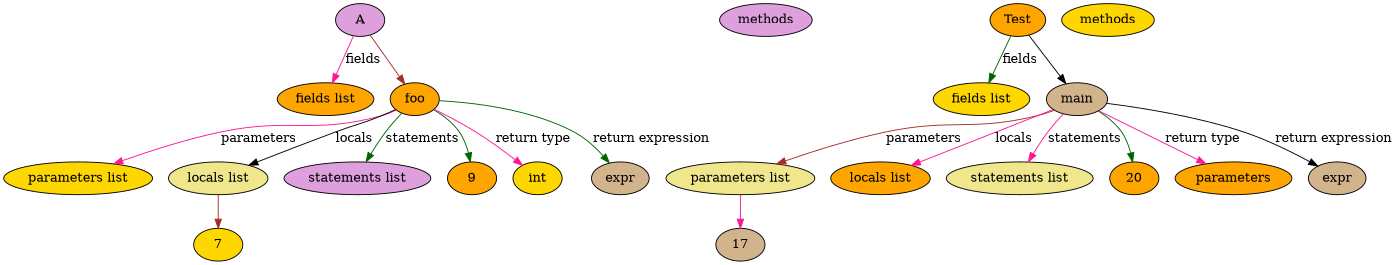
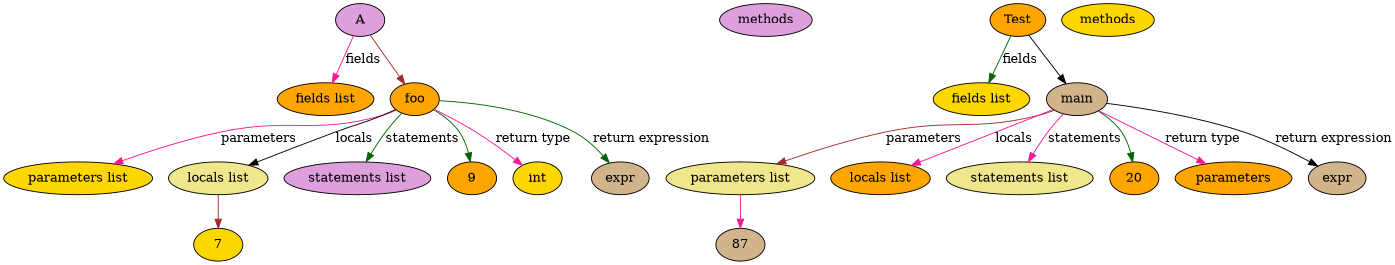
node "17": label "17" -> "87"
